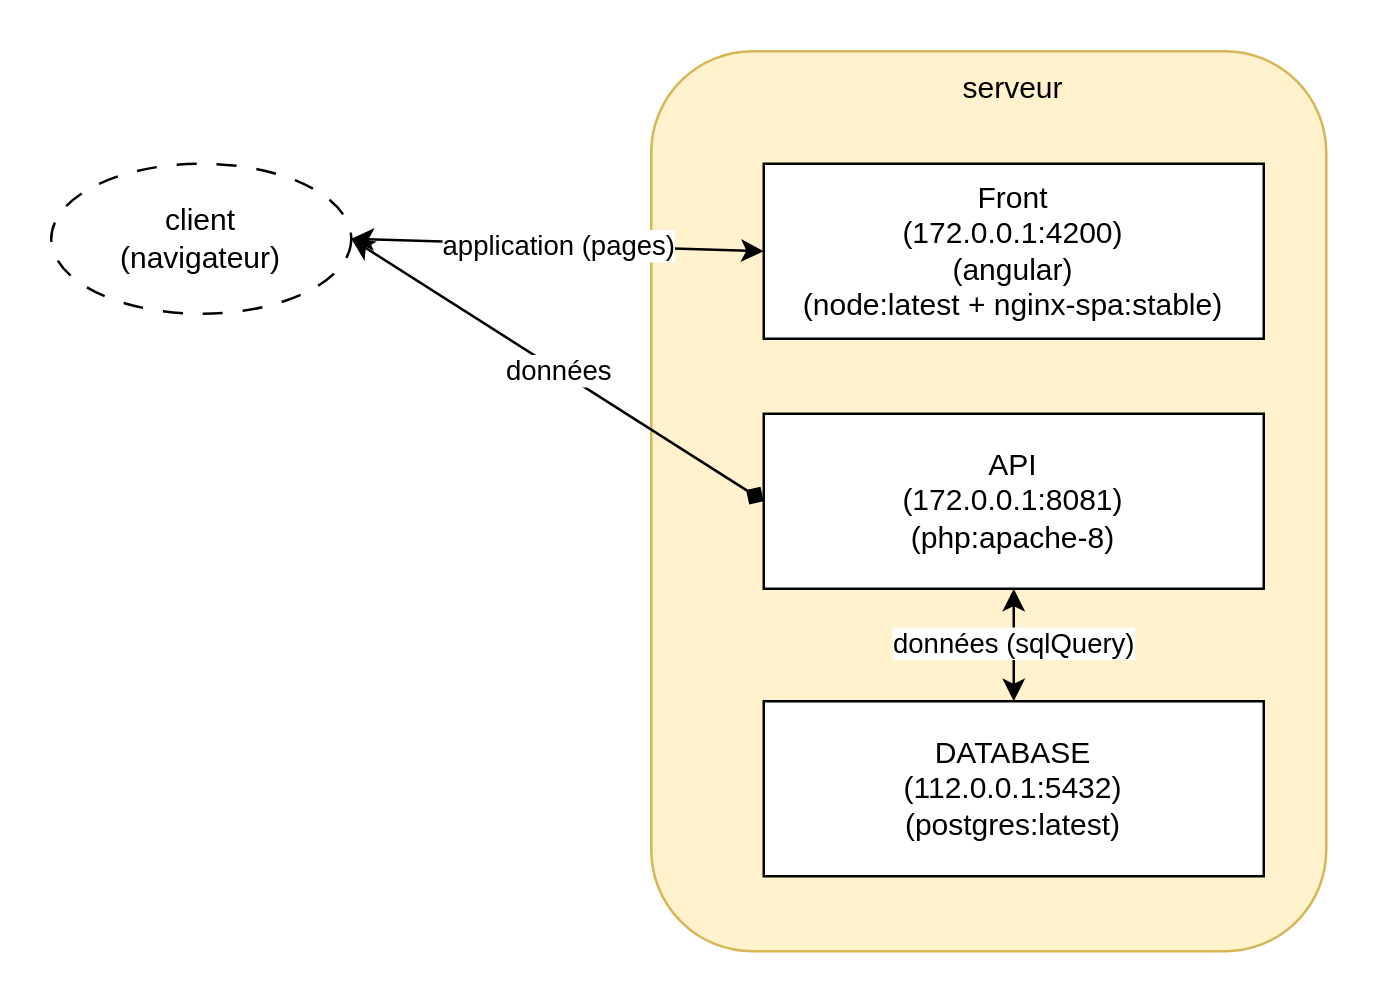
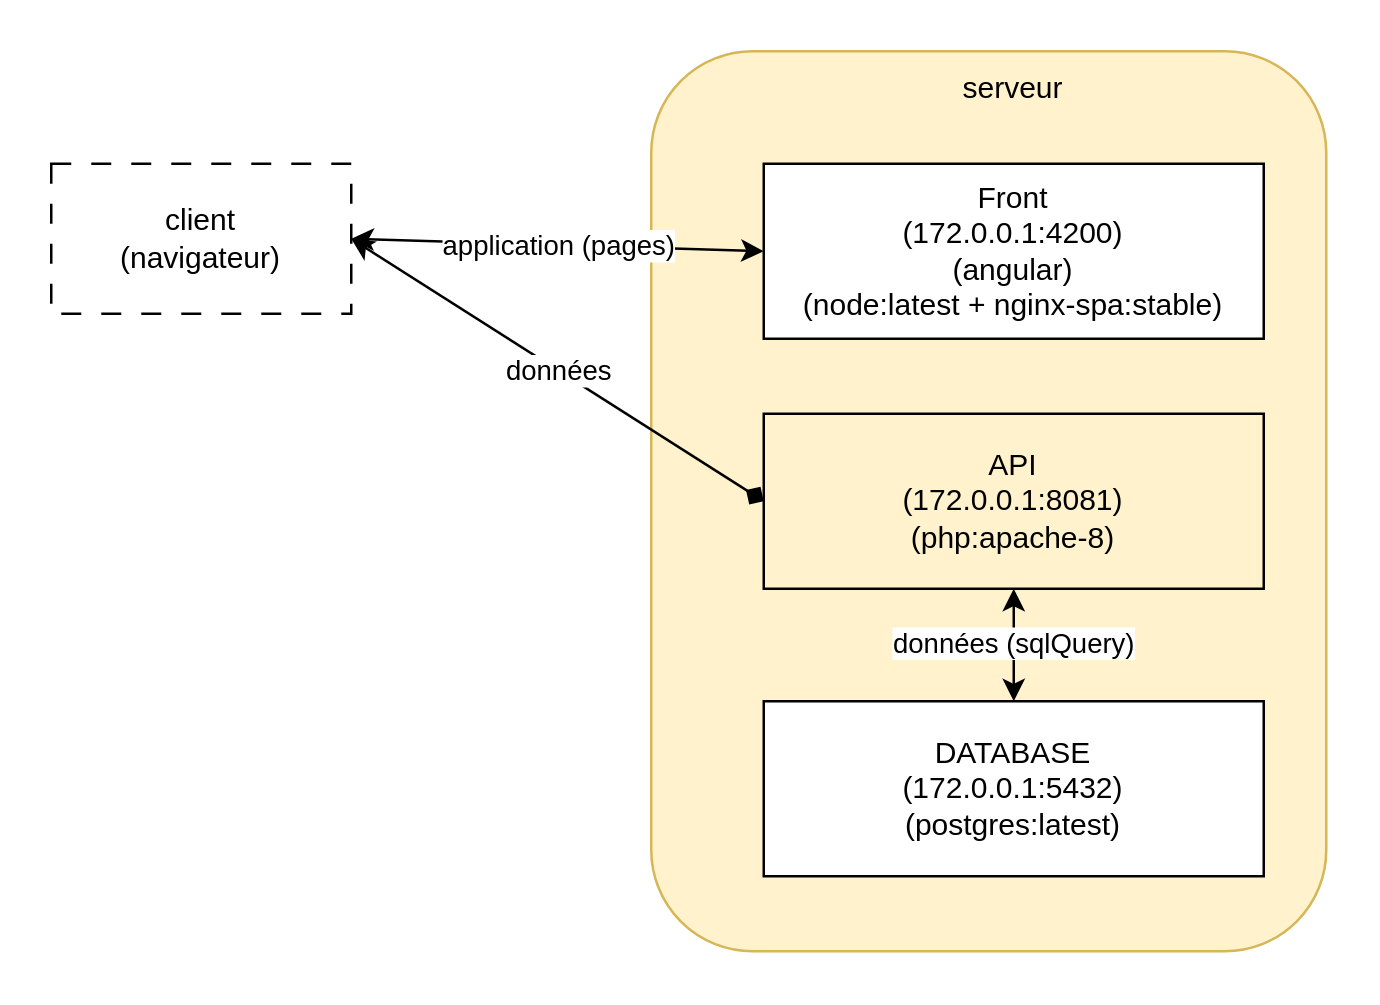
node "client(navigateur)": shape ellipse -> rectangle
node "API (172.0.0.1:8081)(php:apache-8)": fillcolor #ffffff -> #fff2cc
node "DATABASE (112.0.0.1:5432)(postgres:latest)": label "DATABASE (112.0.0.1:5432)(postgres:latest)" -> "DATABASE (172.0.0.1:5432)(postgres:latest)"
